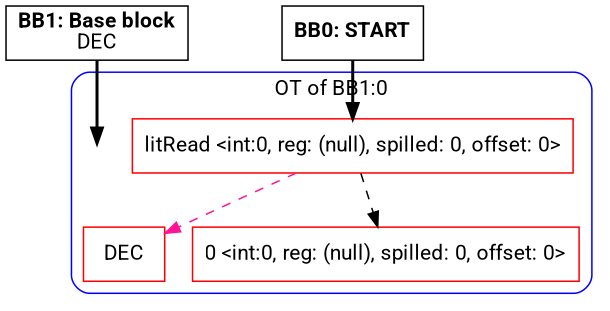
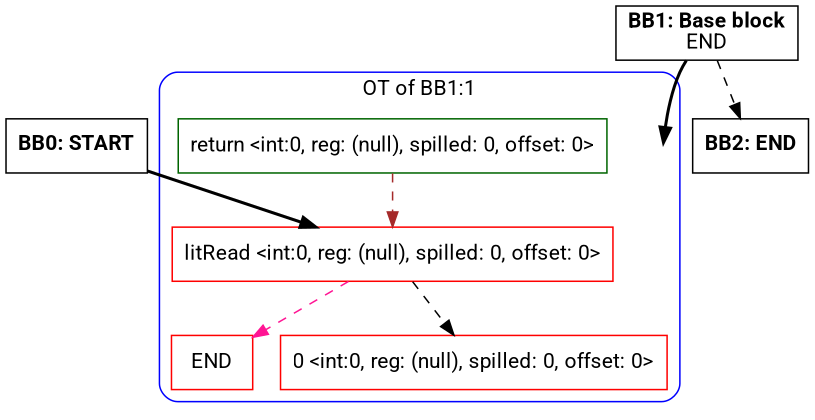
node "BB1: Base block": text "DEC" -> "END"
cluster "OT of BB1:0": label "OT of BB1:0" -> "OT of BB1:1"
node "return <int:0, reg: (null), spilled: 0, offset: 0>": added
node "BB2: END": added
node "DEC": label "DEC" -> "END"
